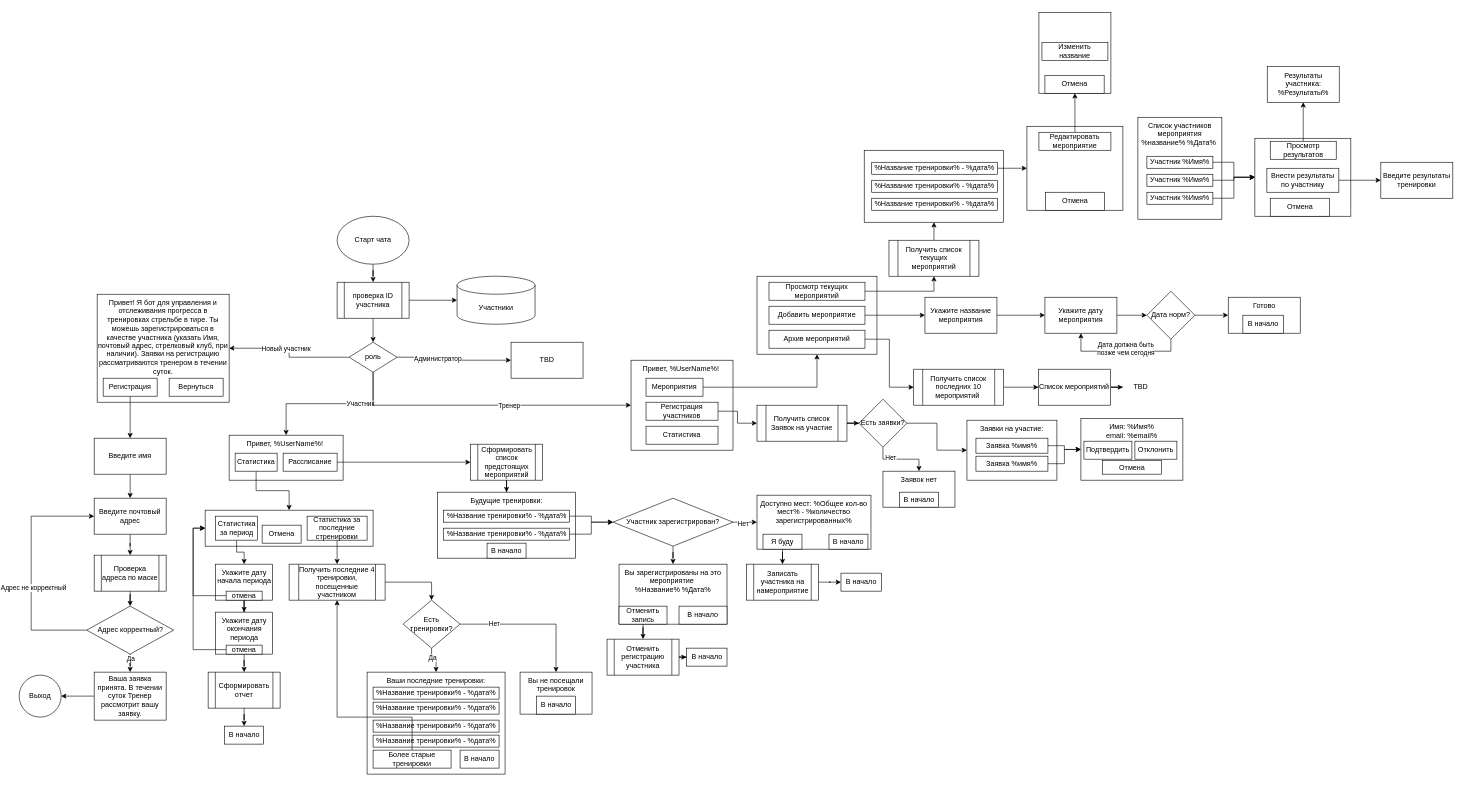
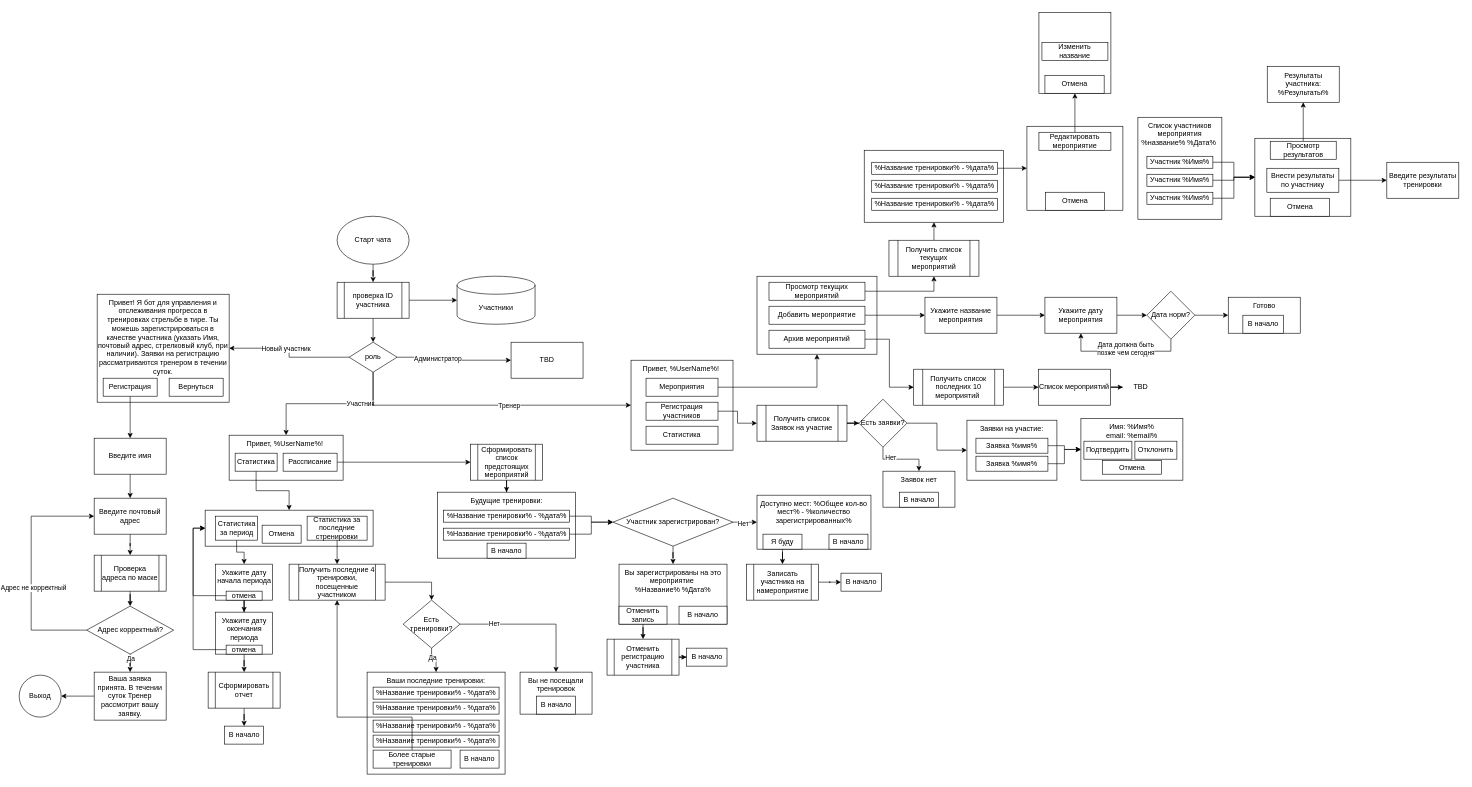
node "Введите результаты тренировки": moved (1417, 180) -> (1423, 180)
node "Мероприятия": size 57x18 -> 72x18
